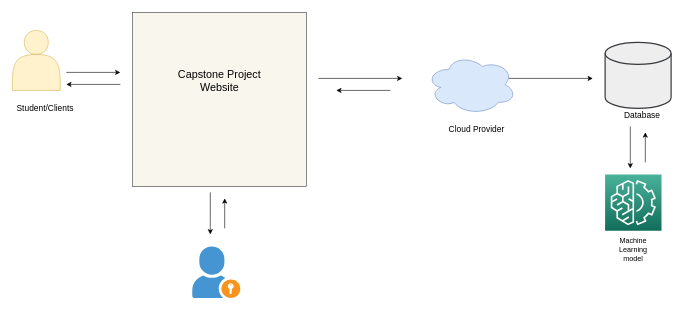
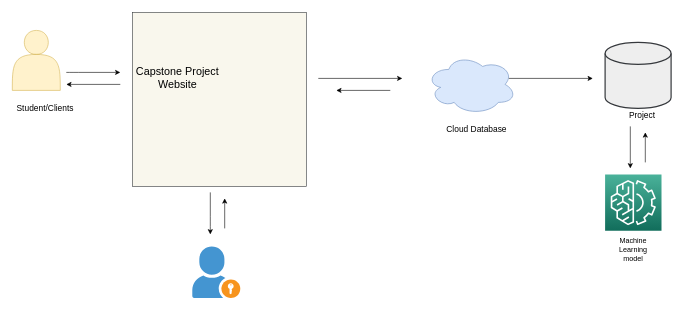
node "Capstone Project Website": moved (219, 87) -> (177, 84)
node "Database": label "Database" -> "Project"
node "Cloud Provider": label "Cloud Provider" -> "Cloud Database"
